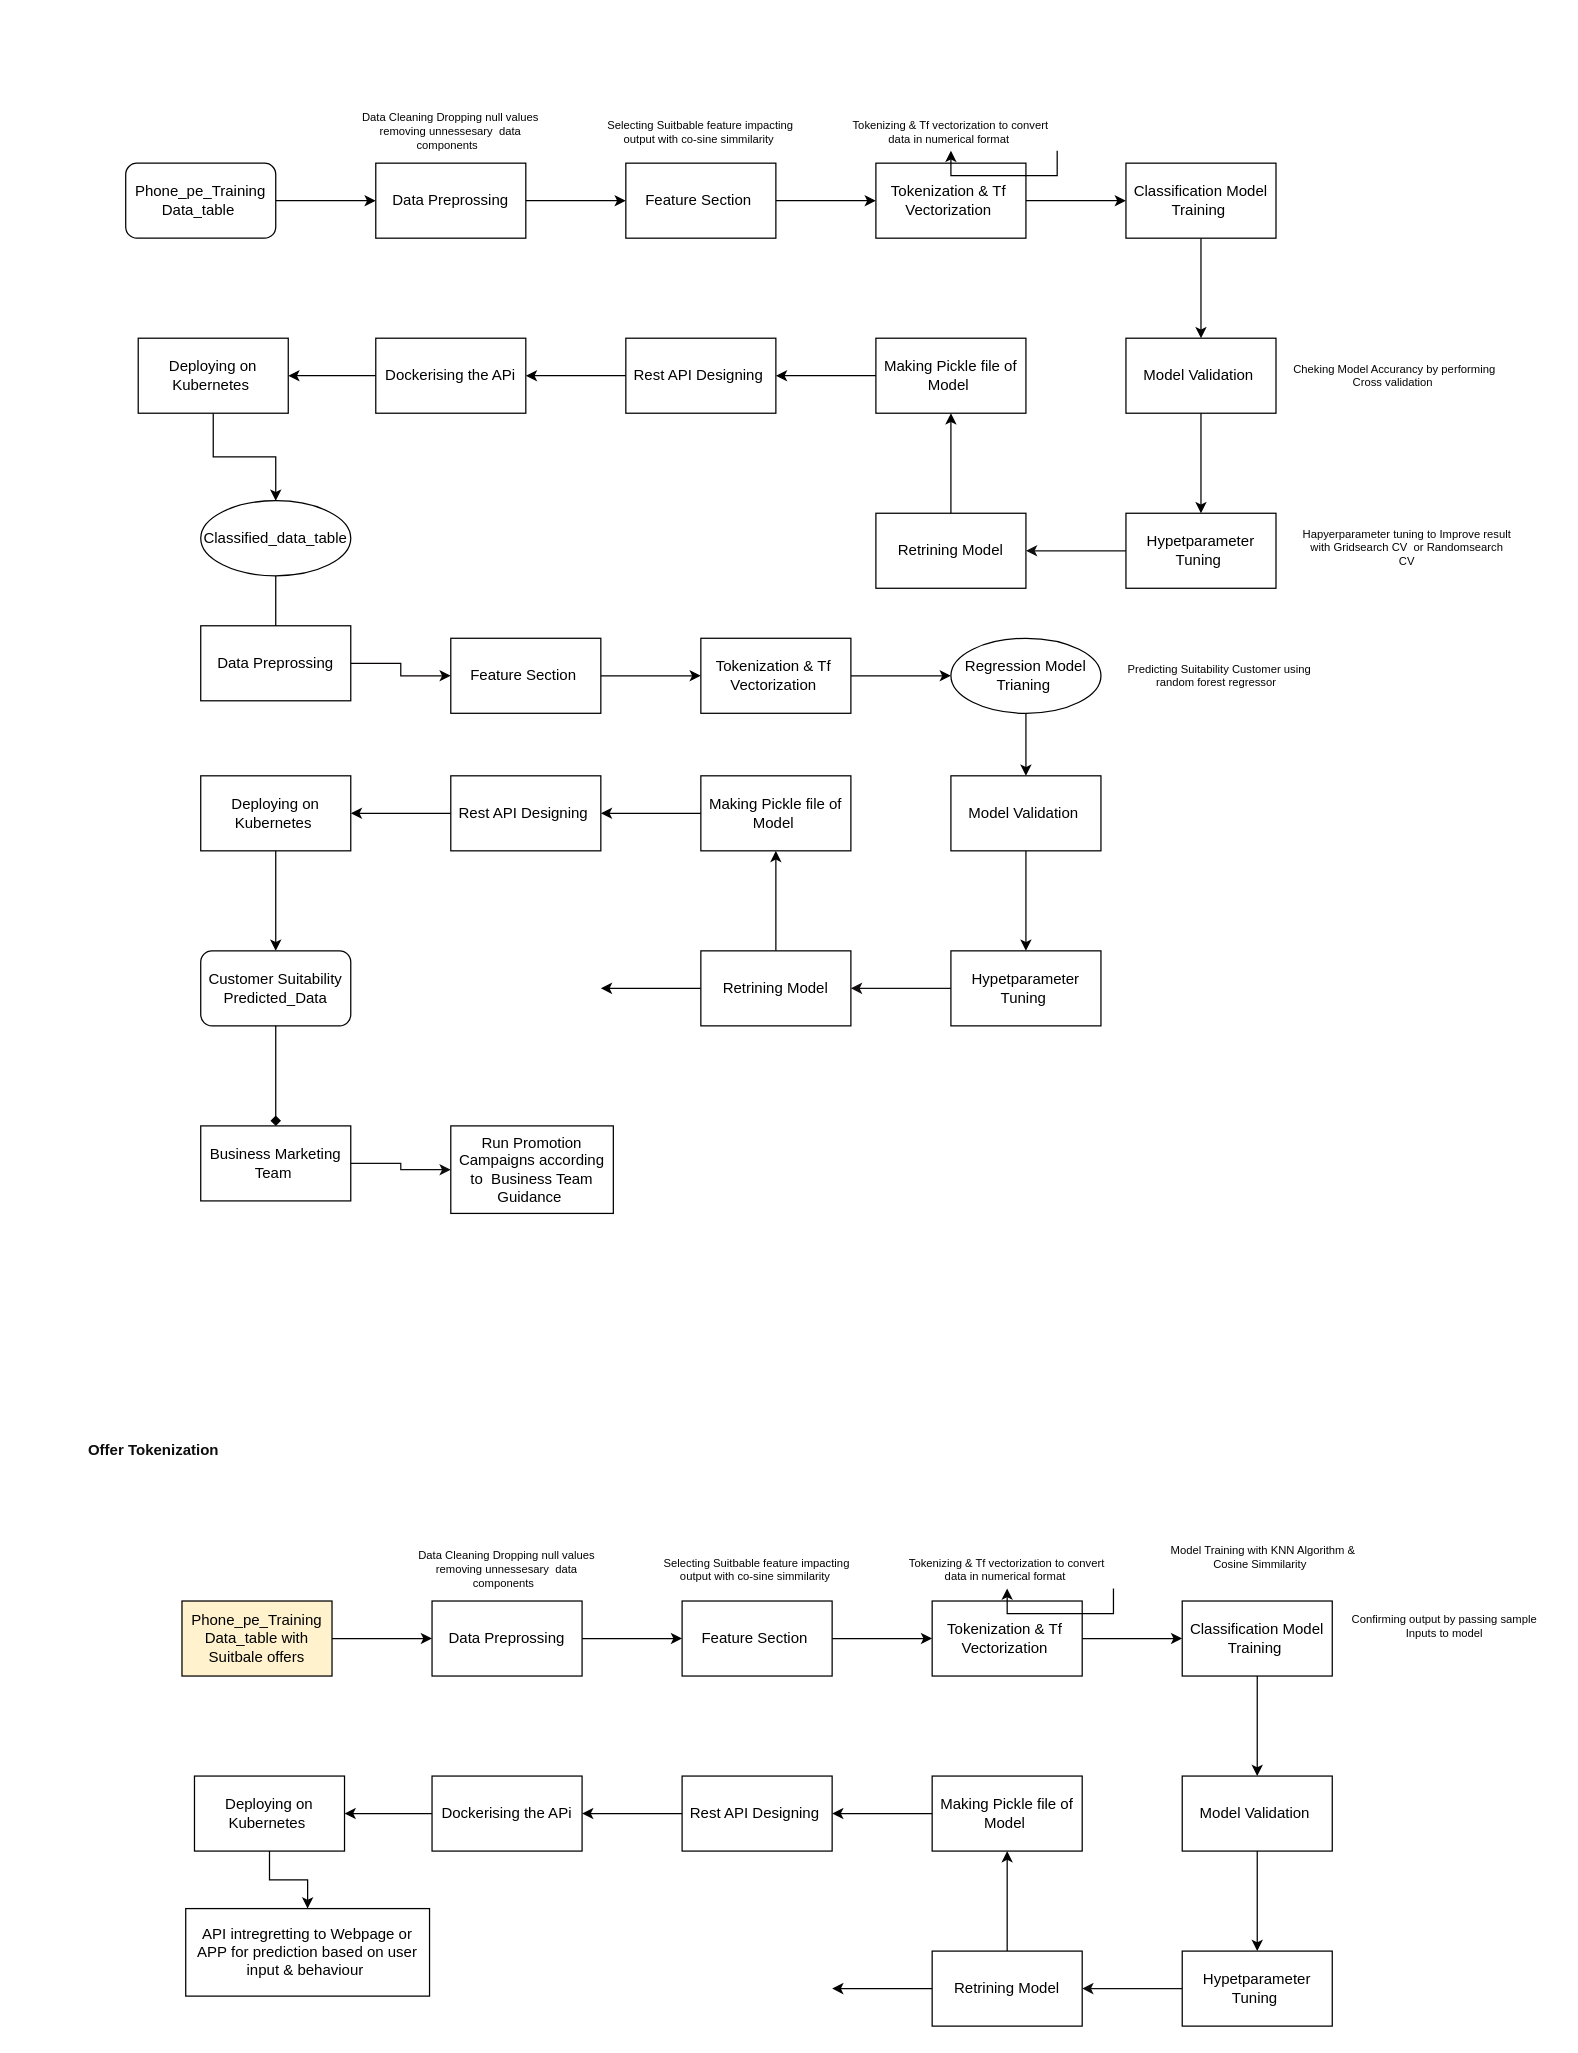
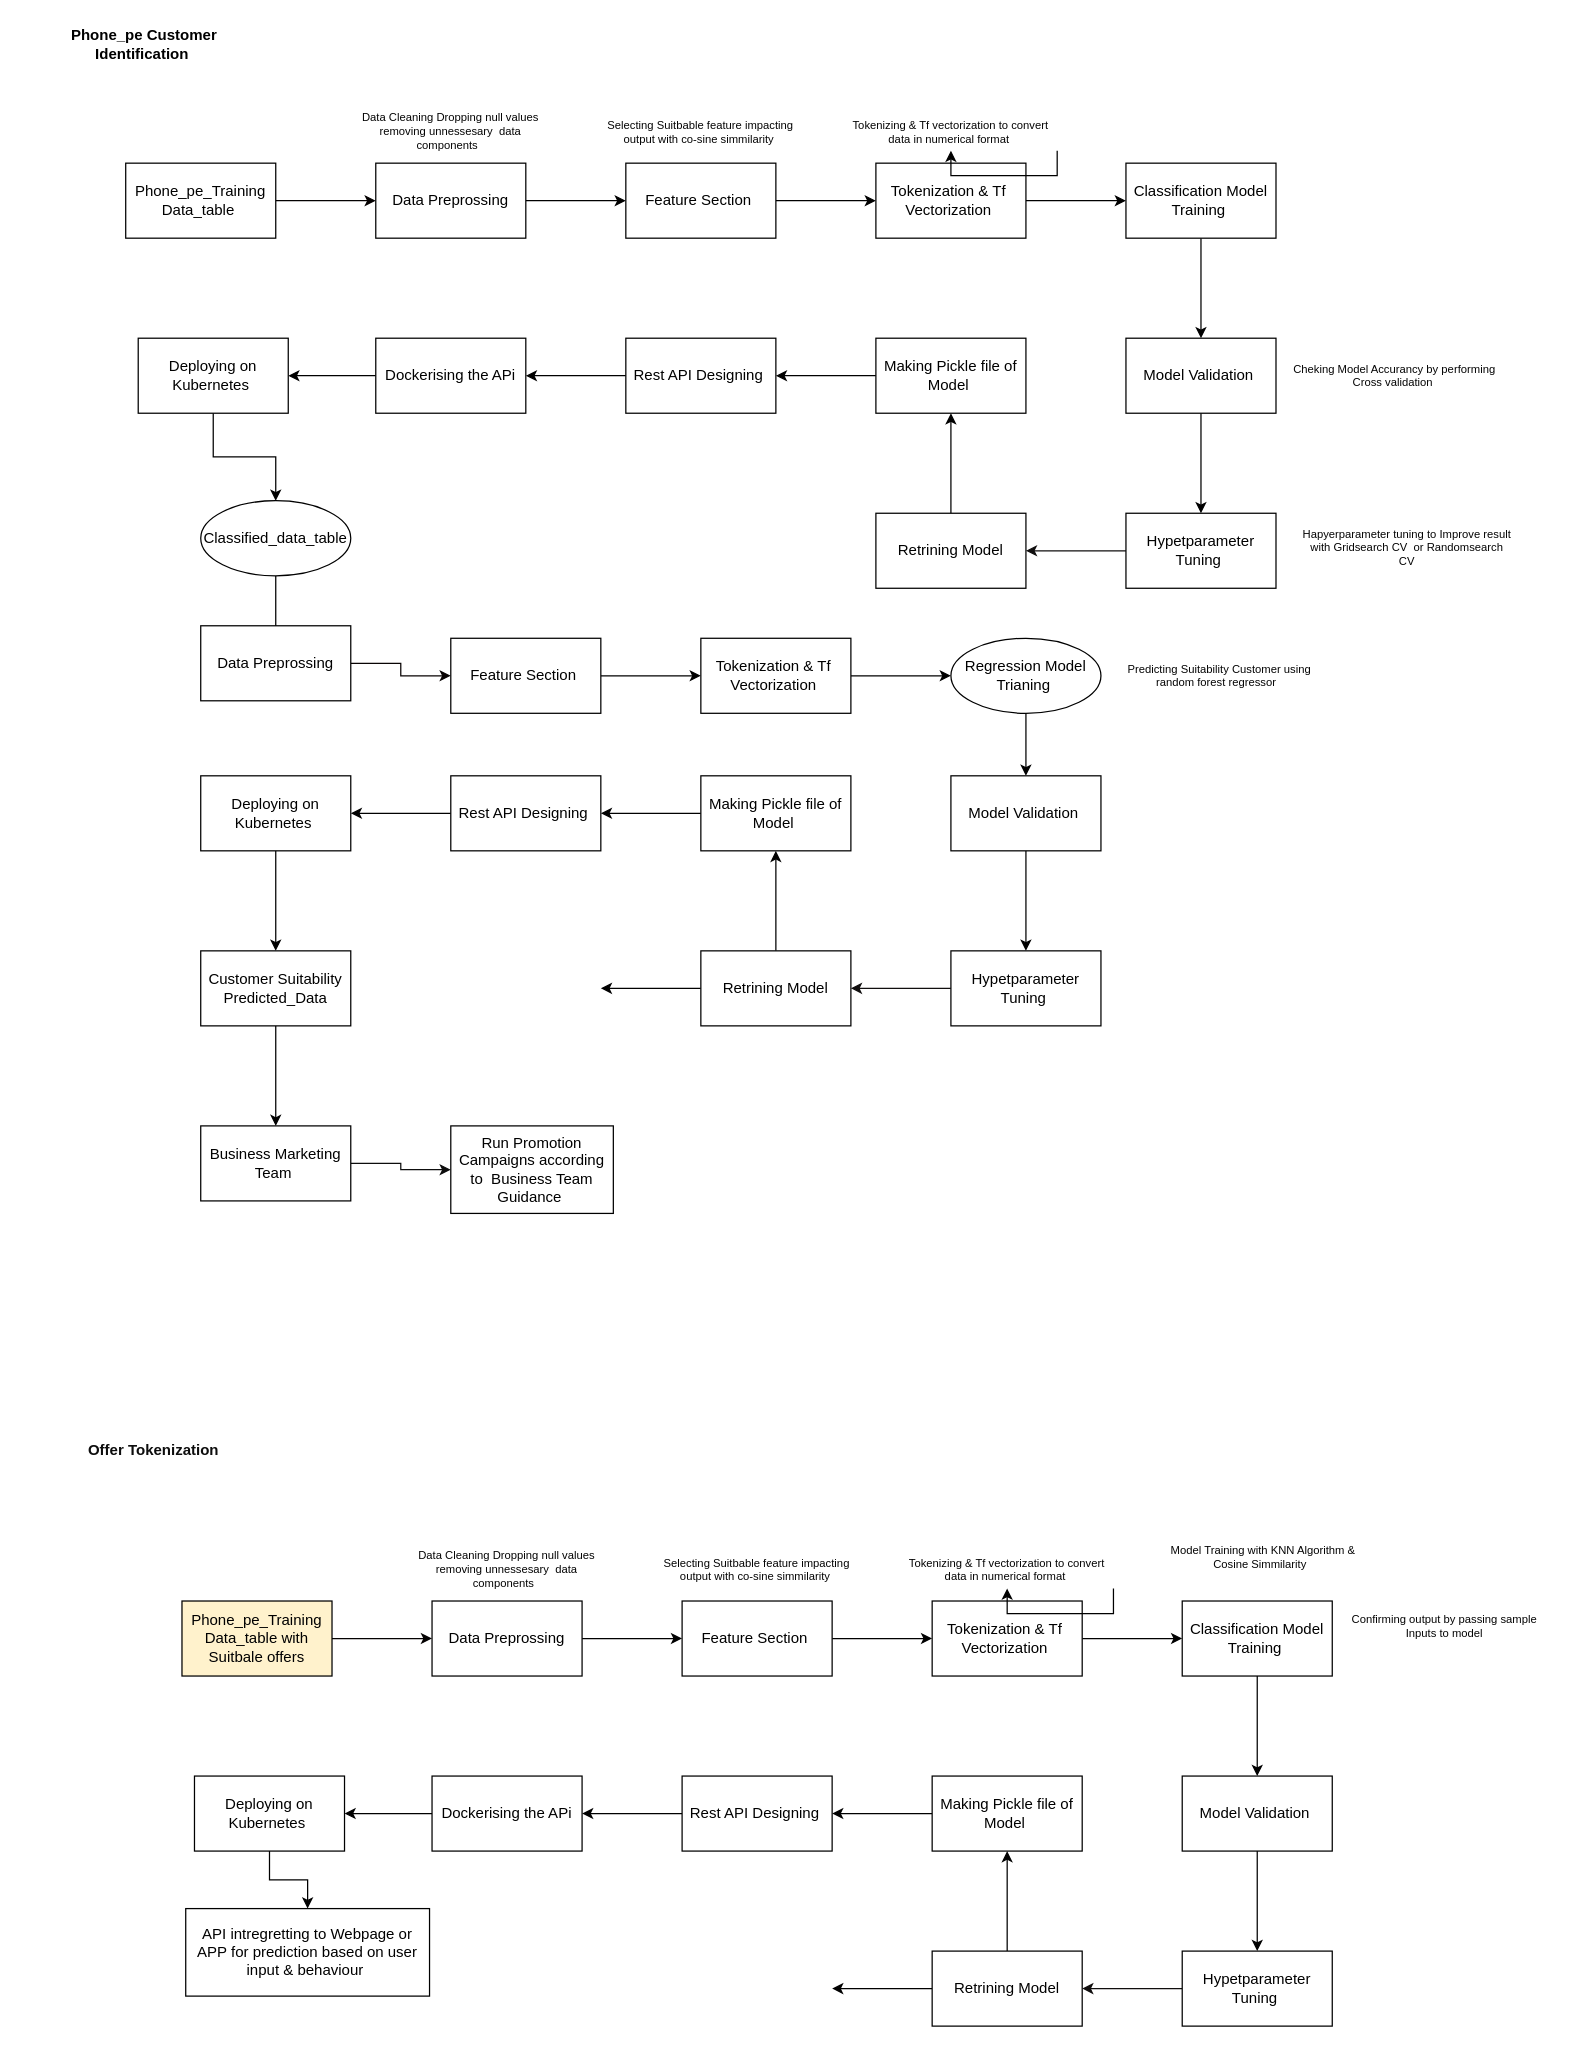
node "Phone_pe Customer Identification": added
node "Phone_pe_Training Data_table": shape rounded rectangle -> rectangle
node "Customer Suitability Predicted_Data": shape rounded rectangle -> rectangle
edge "Customer Suitability Predicted_Data" -> "Business Marketing Team": arrowhead diamond -> classic
